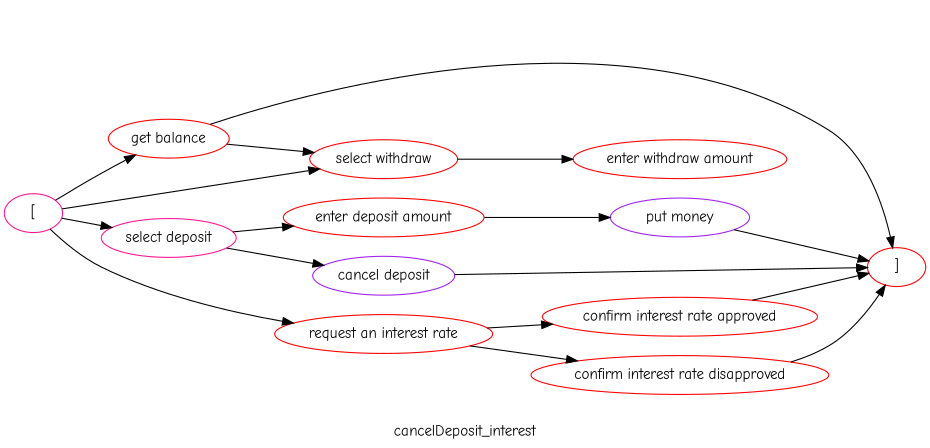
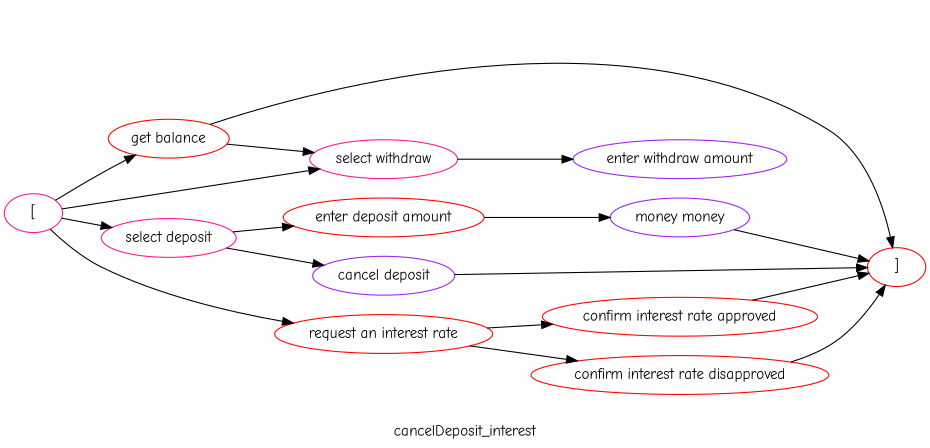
node "select withdraw": color red -> deeppink
node "enter withdraw amount": color red -> purple
node "put money": label "put money" -> "money money"
